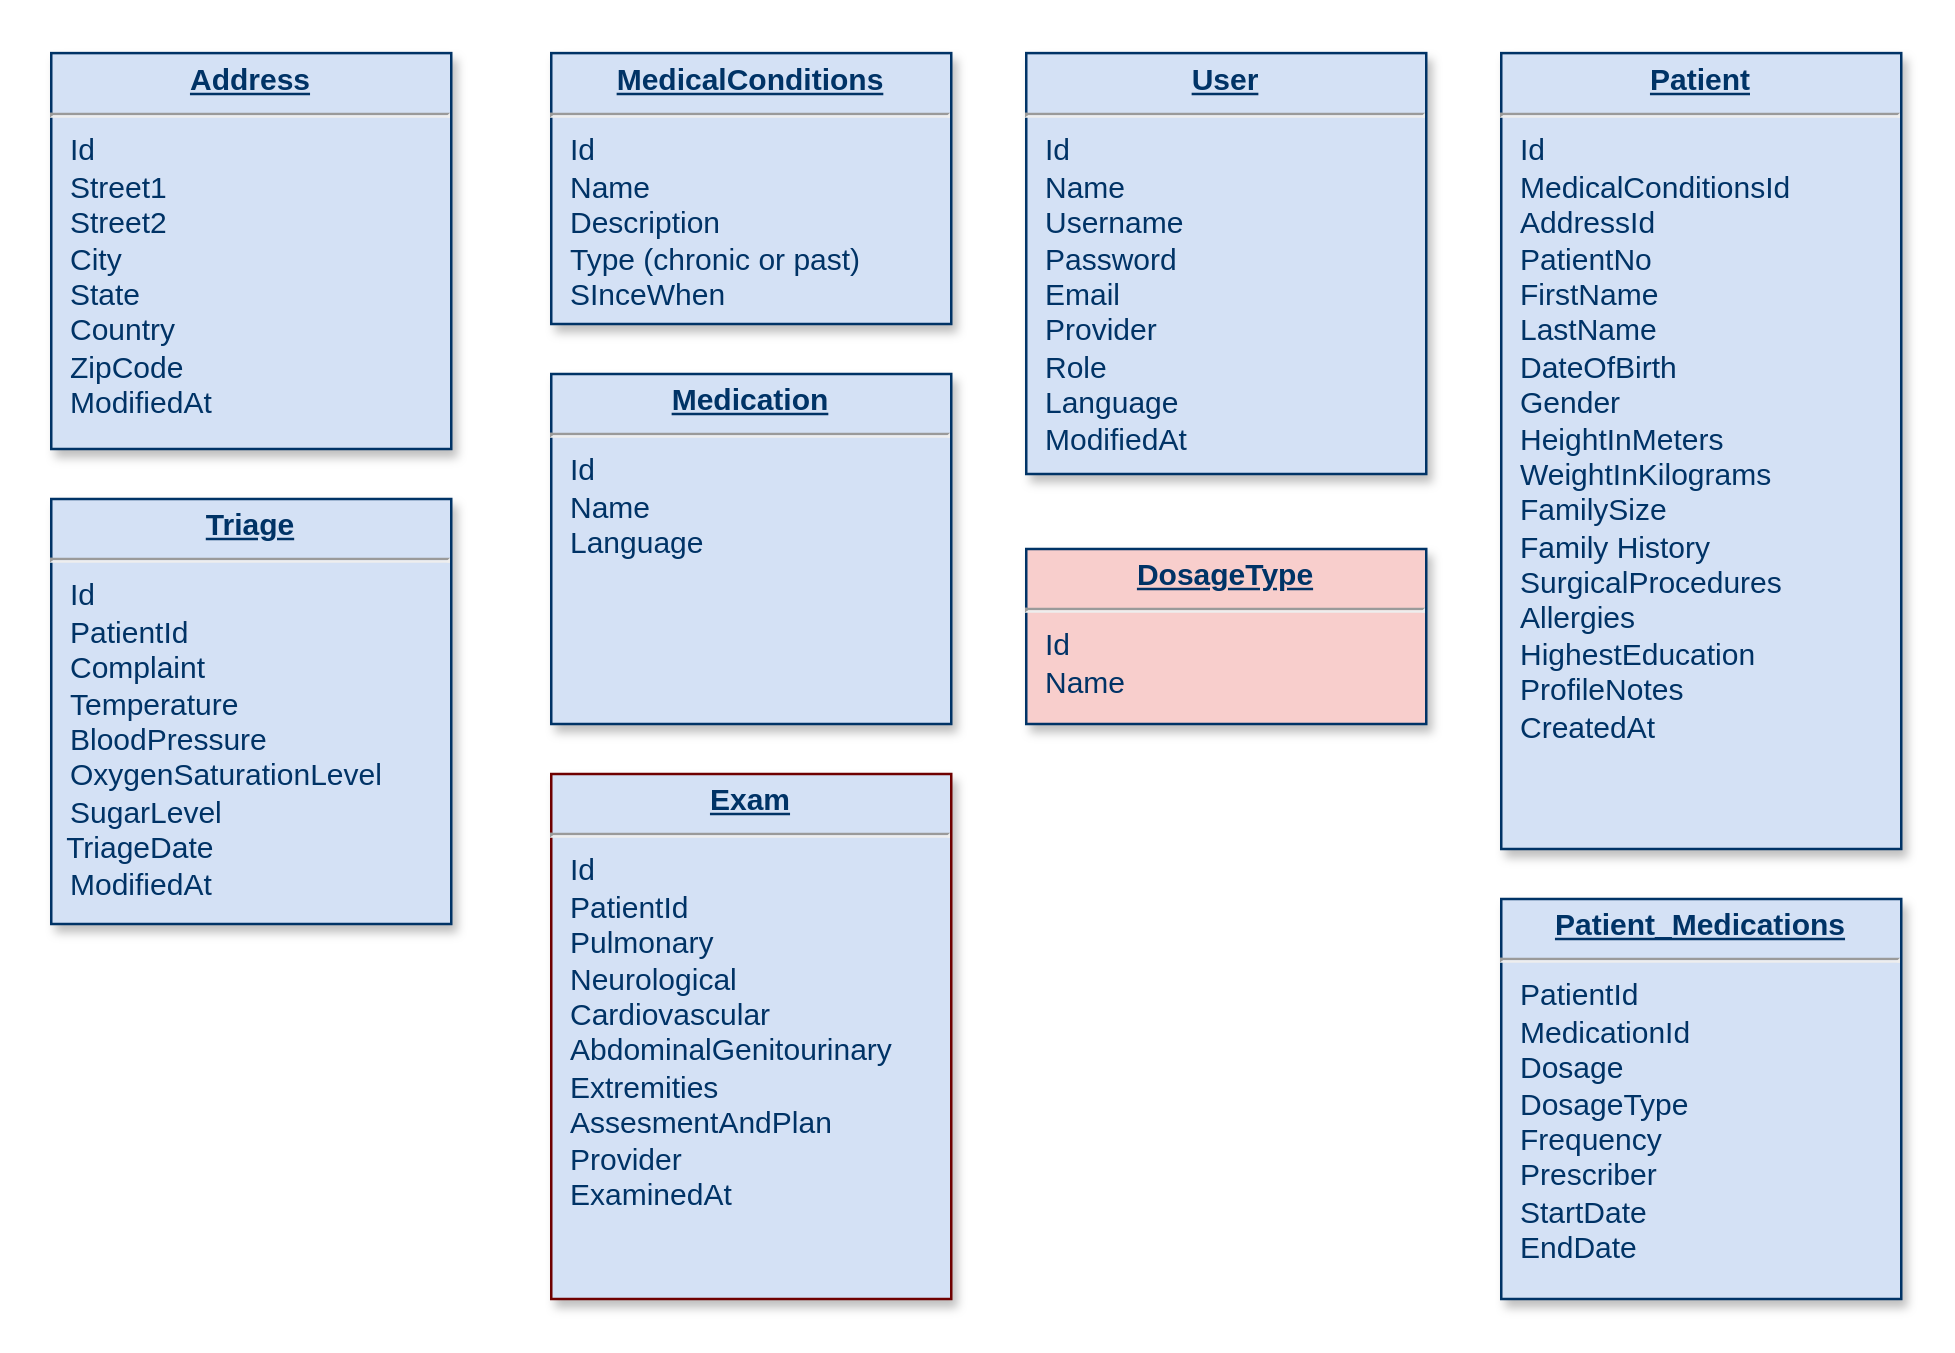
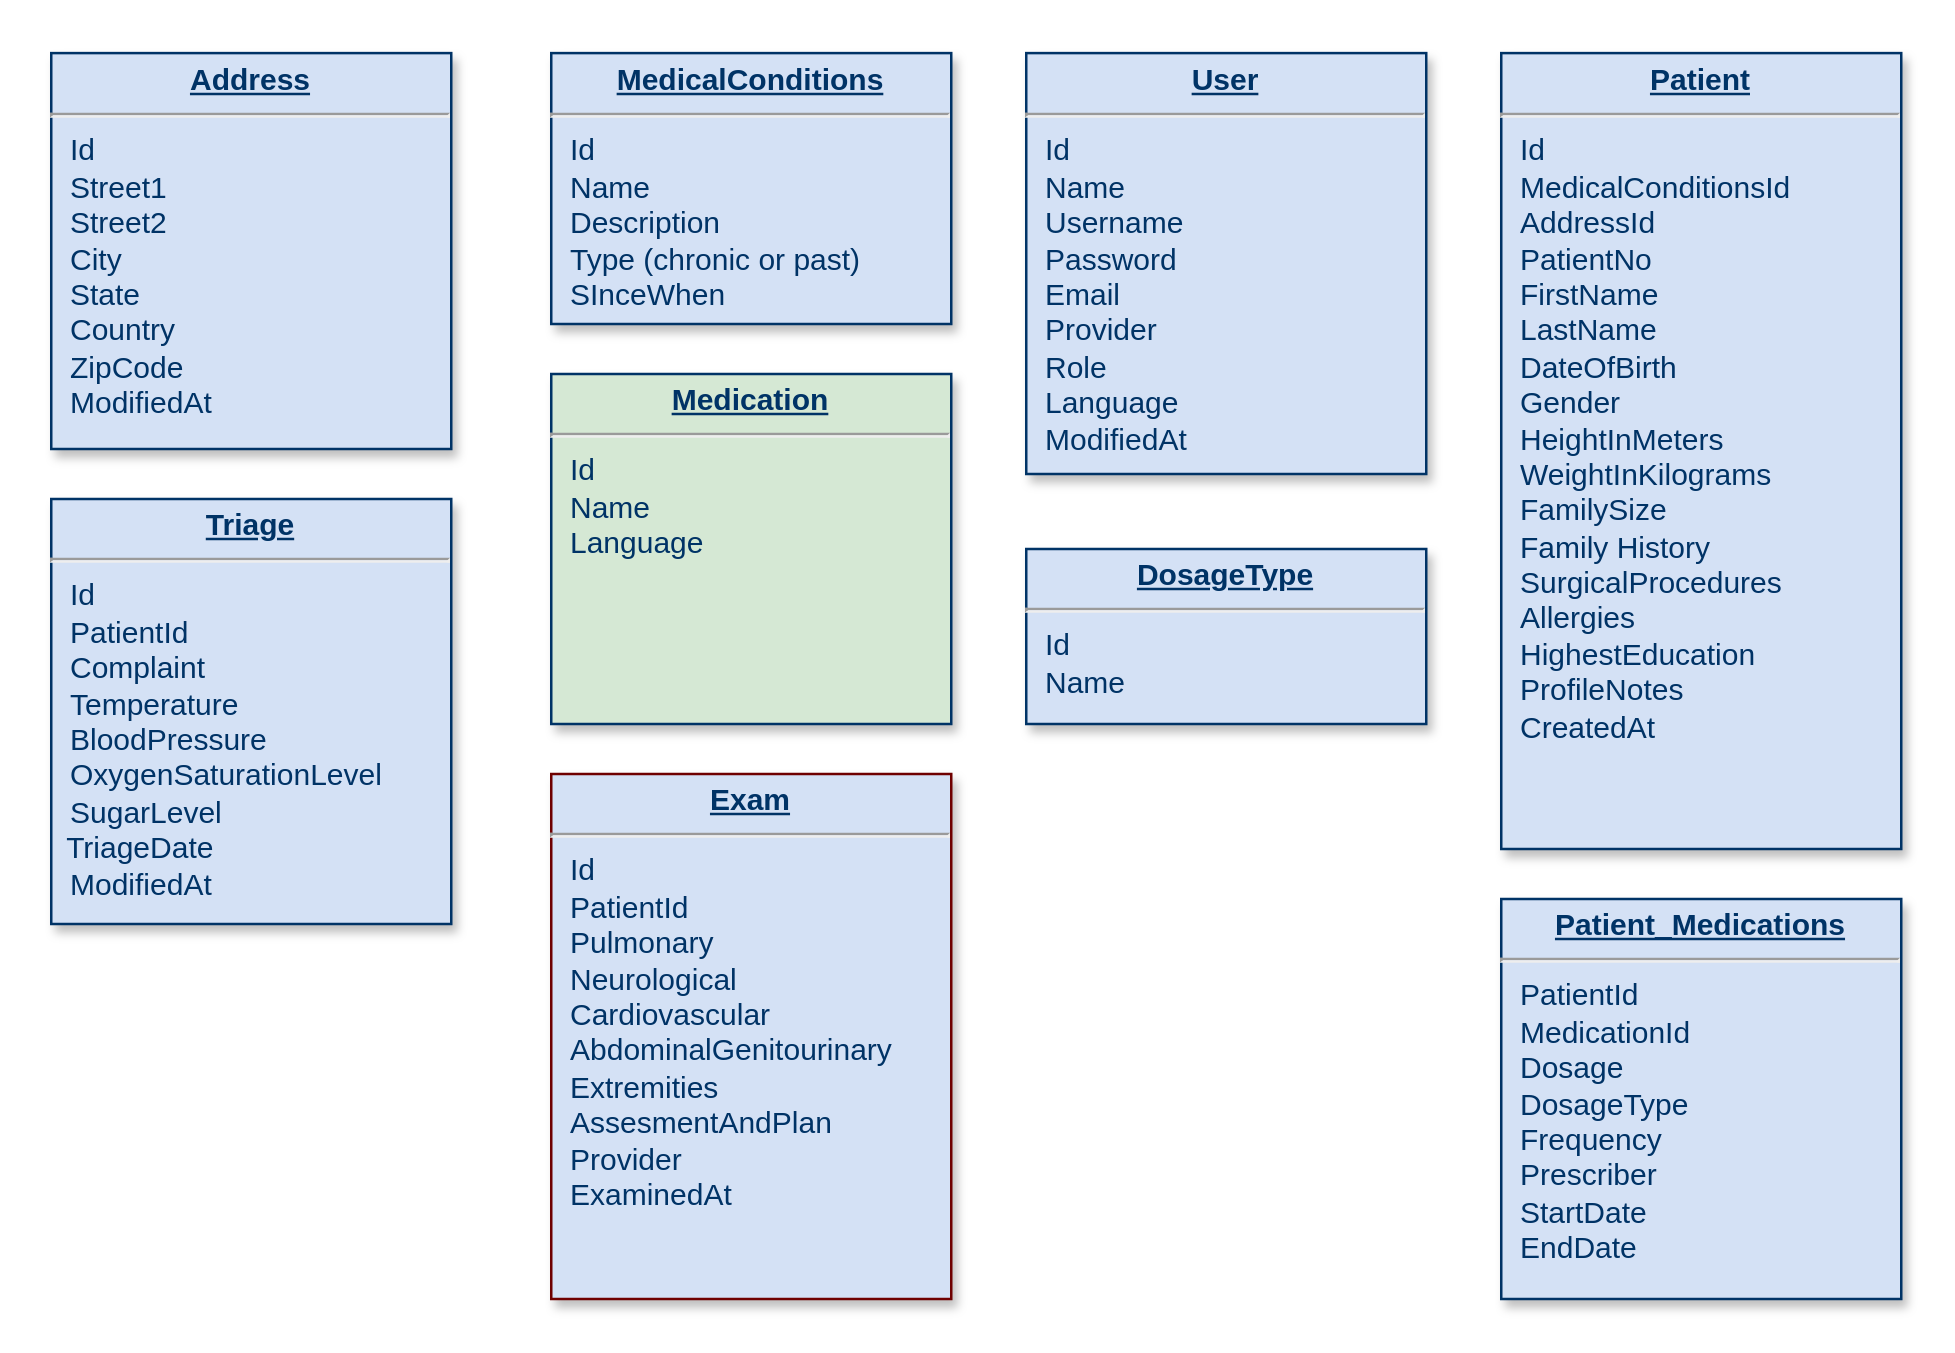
node "Medication Id Name Language": fillcolor #d4e1f5 -> #d5e8d4
node "DosageType Id Name": fillcolor #f8cecc -> #d4e1f5
